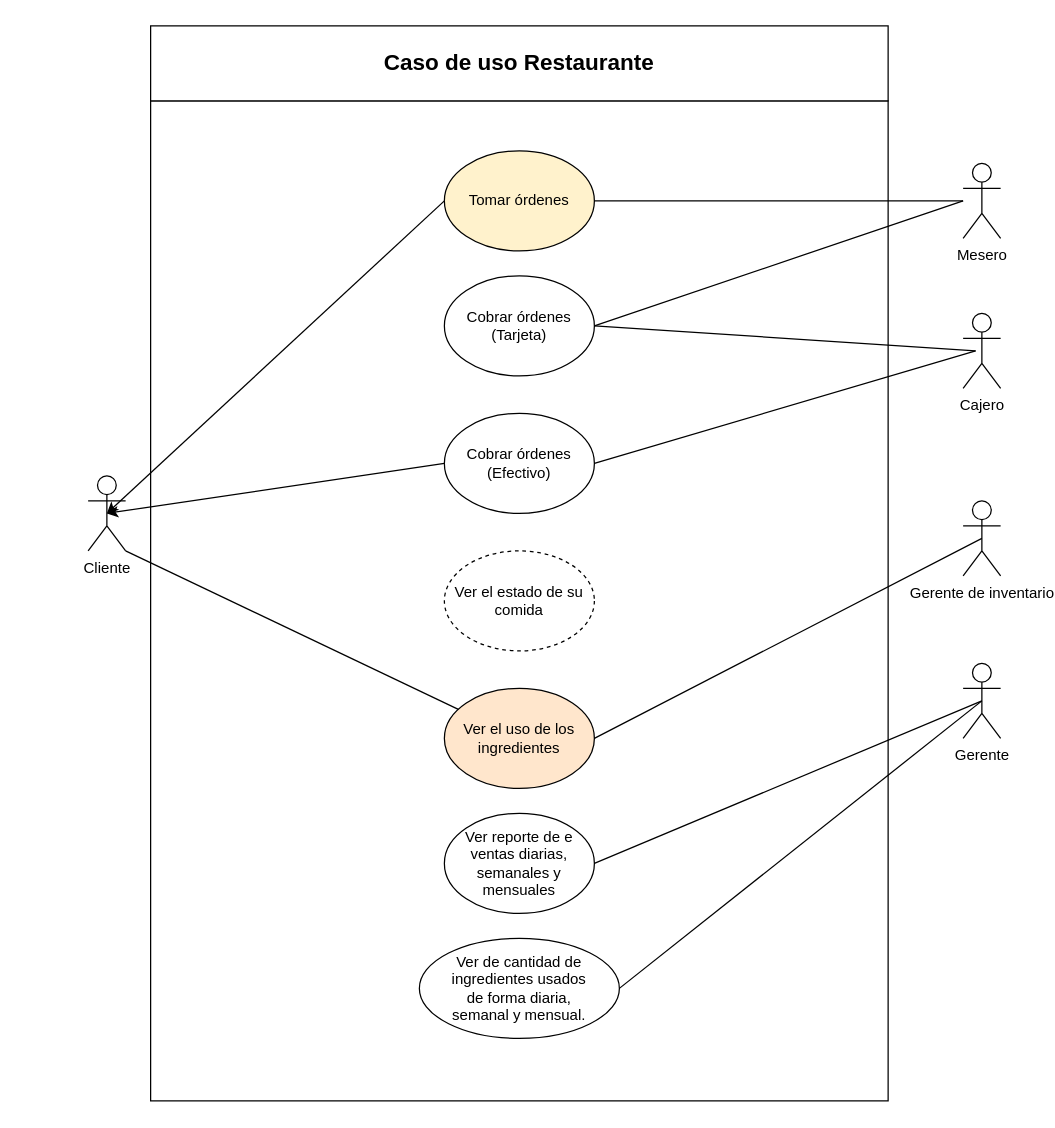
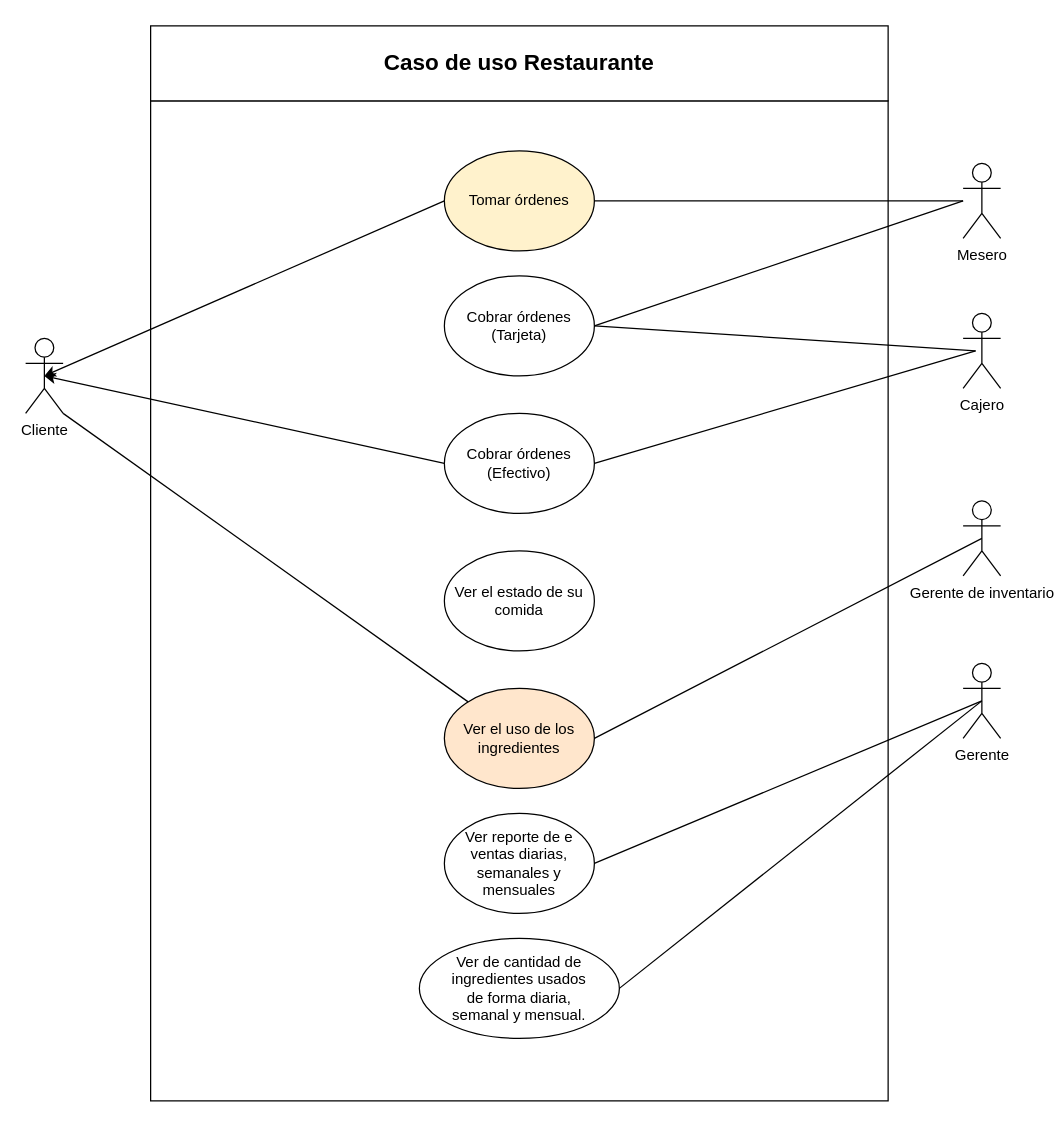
node "Cliente": moved (107, 513) -> (44, 376)
node "Ver el estado de su comida": style dashed -> solid
